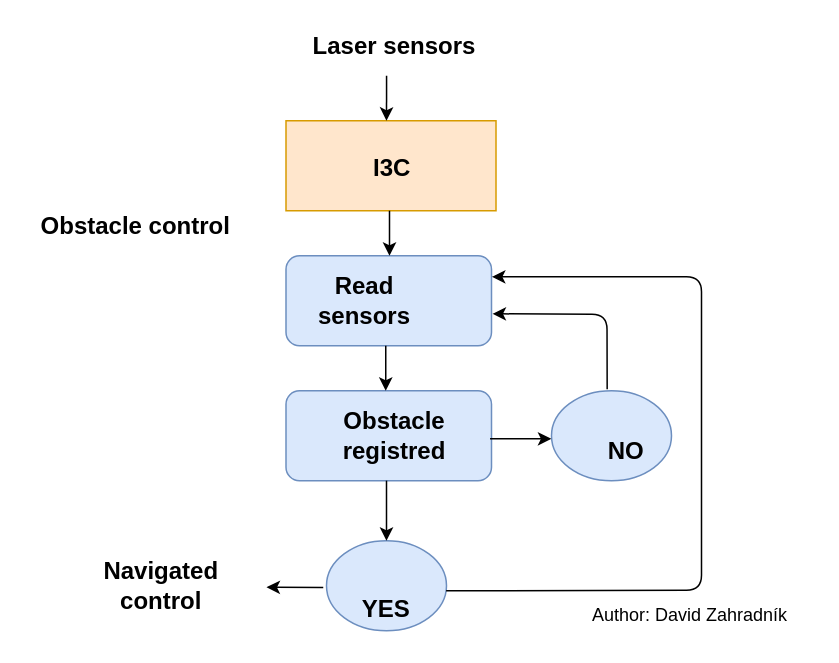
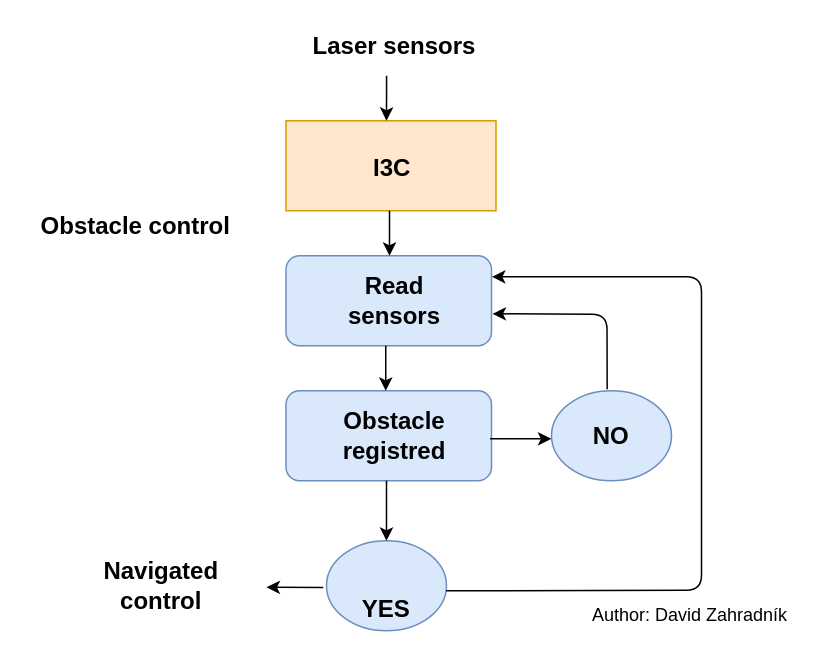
node "Read sensors": moved (365, 301) -> (395, 301)
node "NO": moved (626, 451) -> (611, 436)
